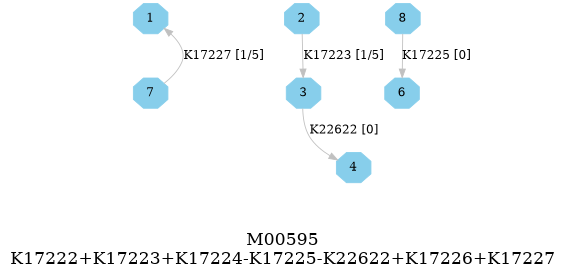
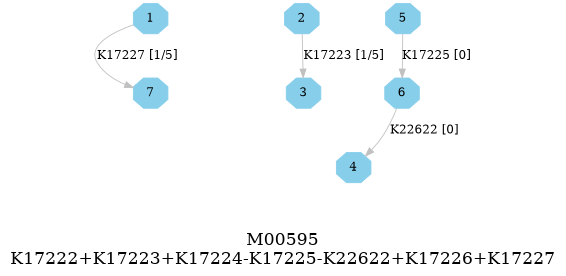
node "8": label "8" -> "5"
edge "7" -> "1": reversed
edge "3" -> "4": now "6" -> "4"
